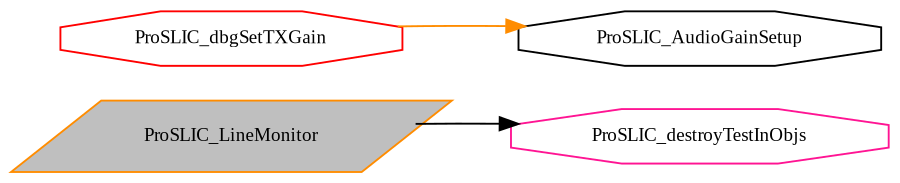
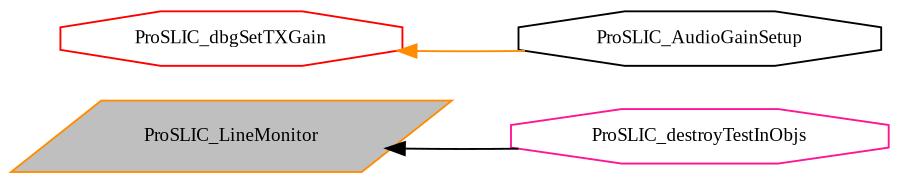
edge "ProSLIC_dbgSetTXGain" -> "ProSLIC_AudioGainSetup": reversed
edge "ProSLIC_LineMonitor" -> "ProSLIC_destroyTestInObjs": reversed
